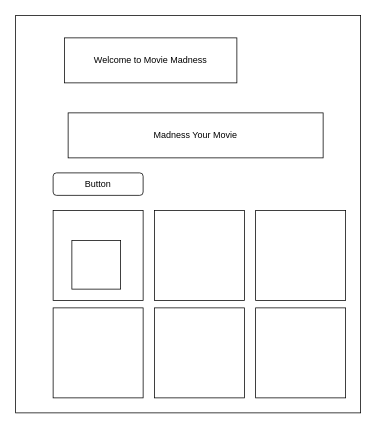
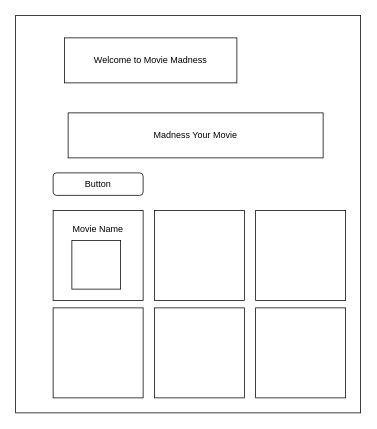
node "Movie Name": added
